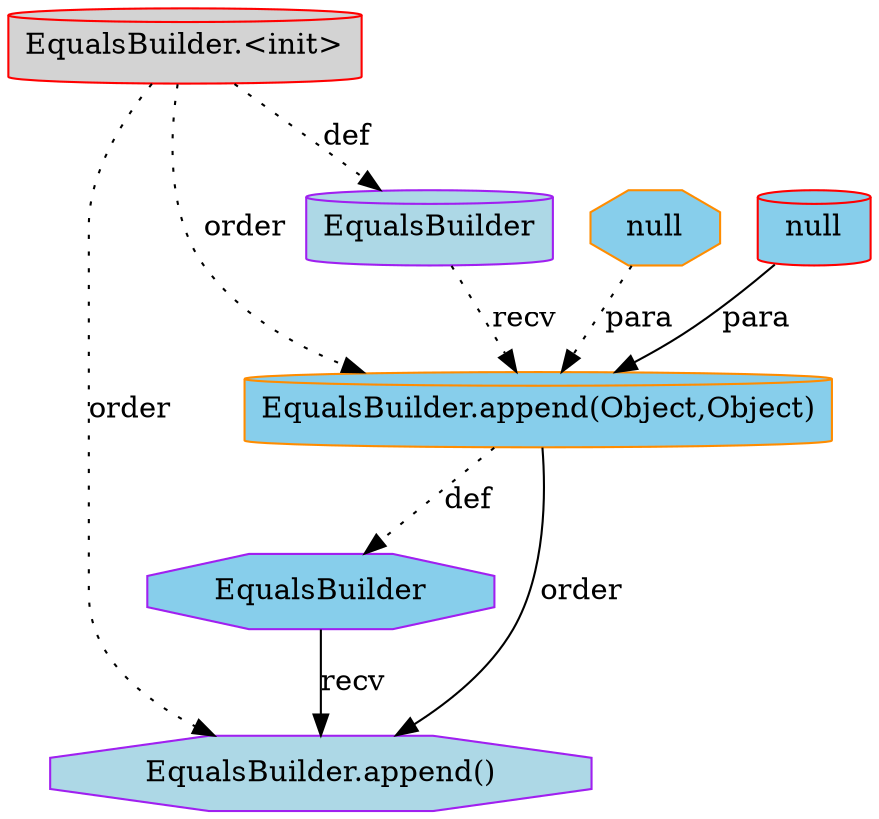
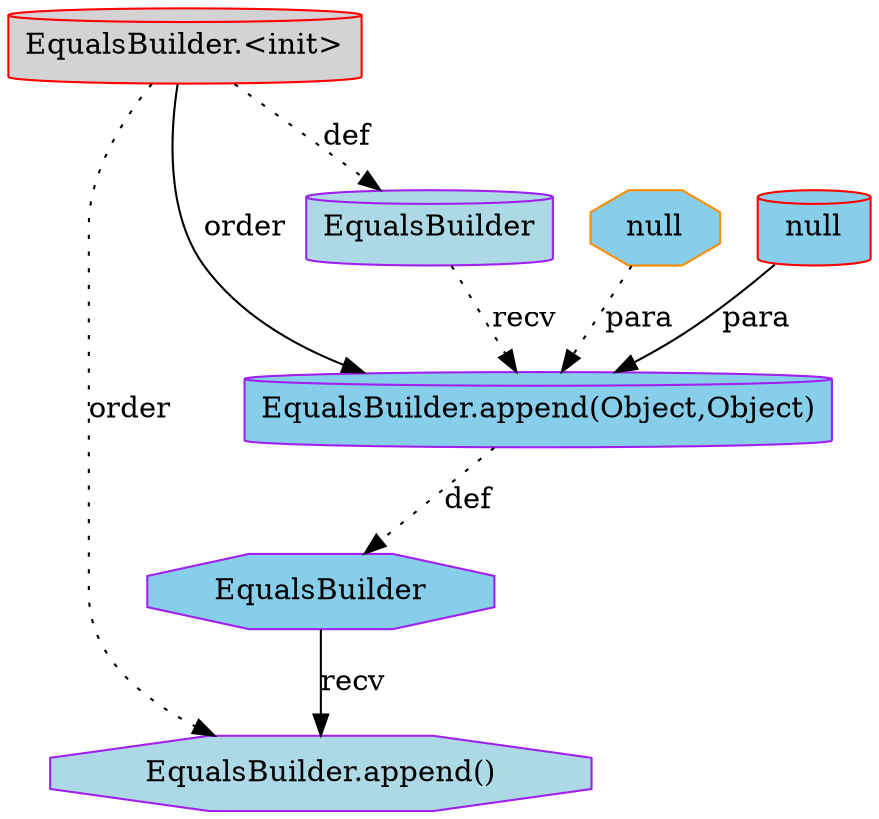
edge "EqualsBuilder.<init>" -> "EqualsBuilder.append(Object,Object)": style dotted -> solid
node "EqualsBuilder.append(Object,Object)": color darkorange -> purple
edge "EqualsBuilder.append(Object,Object)" -> "EqualsBuilder.append()": removed, label "order"
